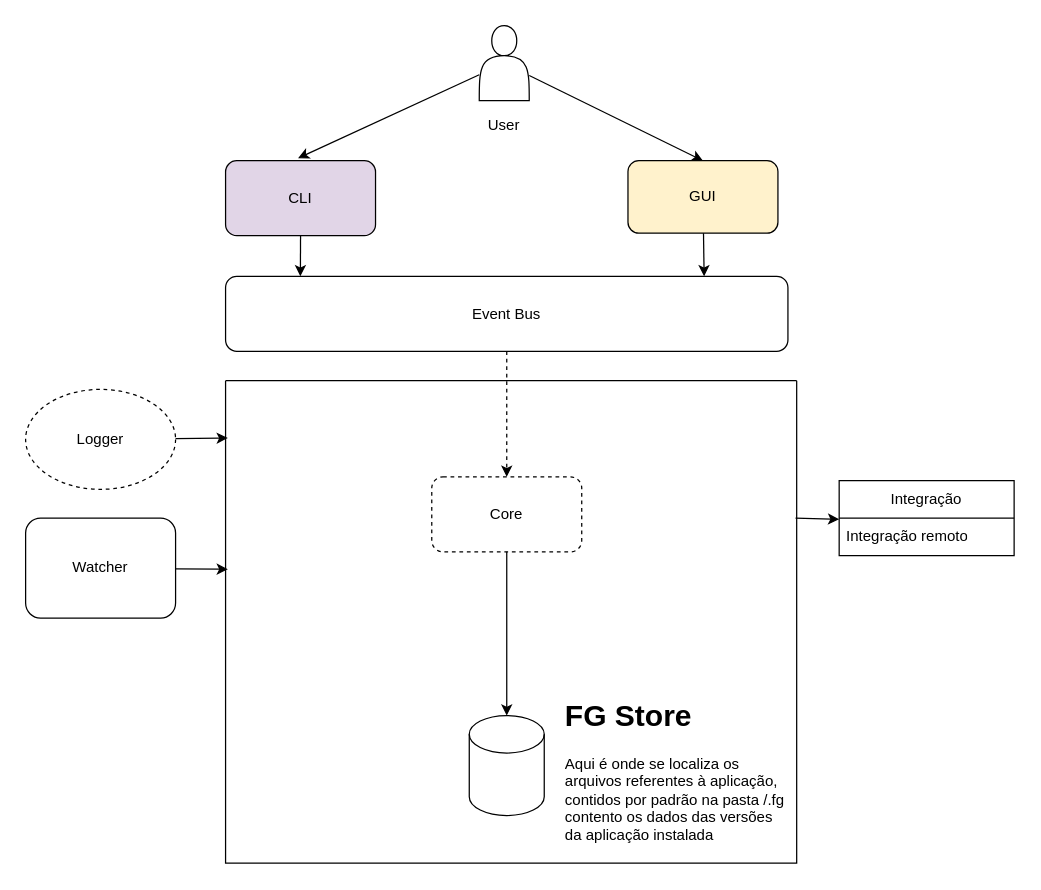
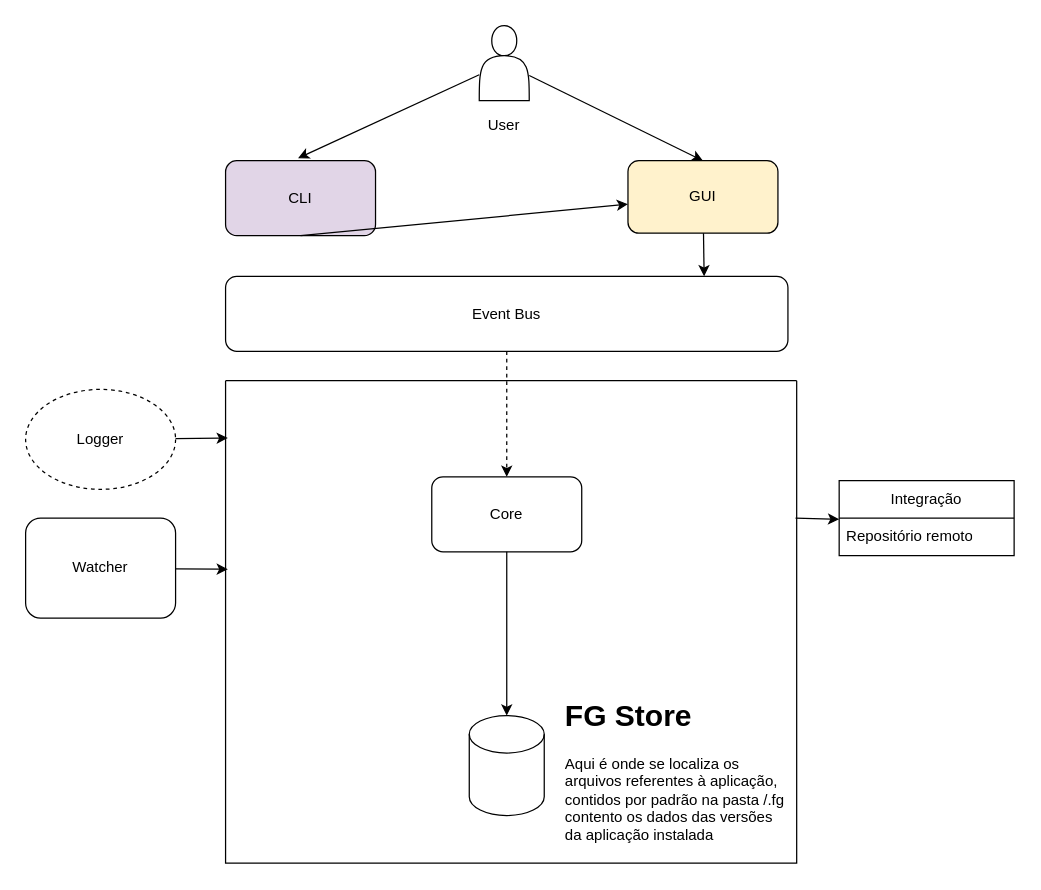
edge "CLI" -> "Event Bus": now "CLI" -> "GUI"
node "Core": style dashed -> solid
node "Integração remoto": label "Integração remoto" -> "Repositório remoto"
